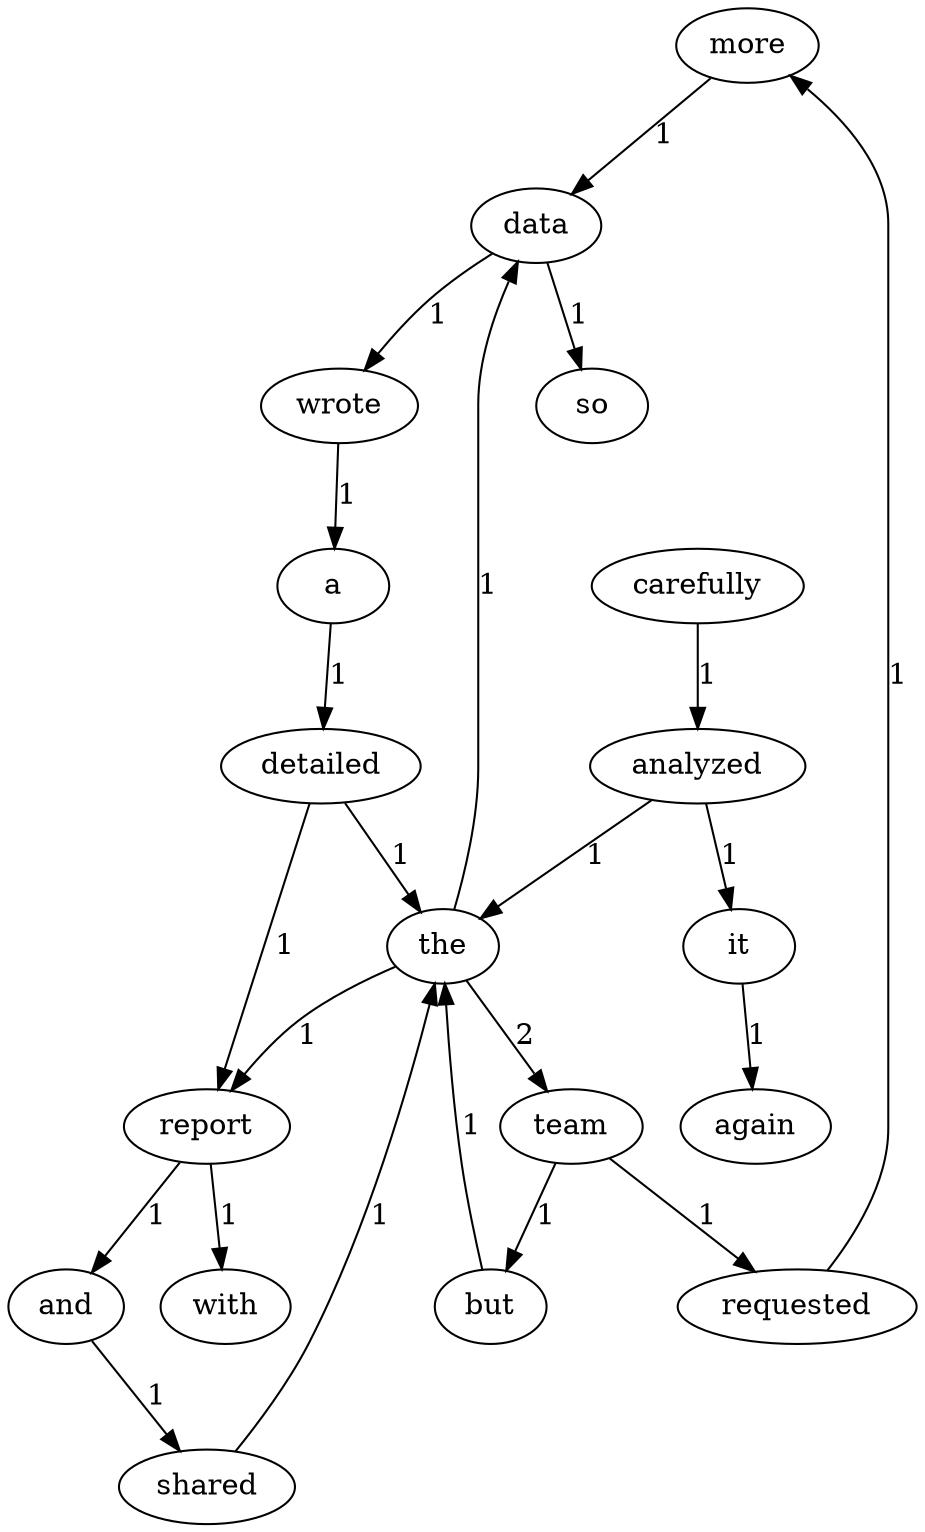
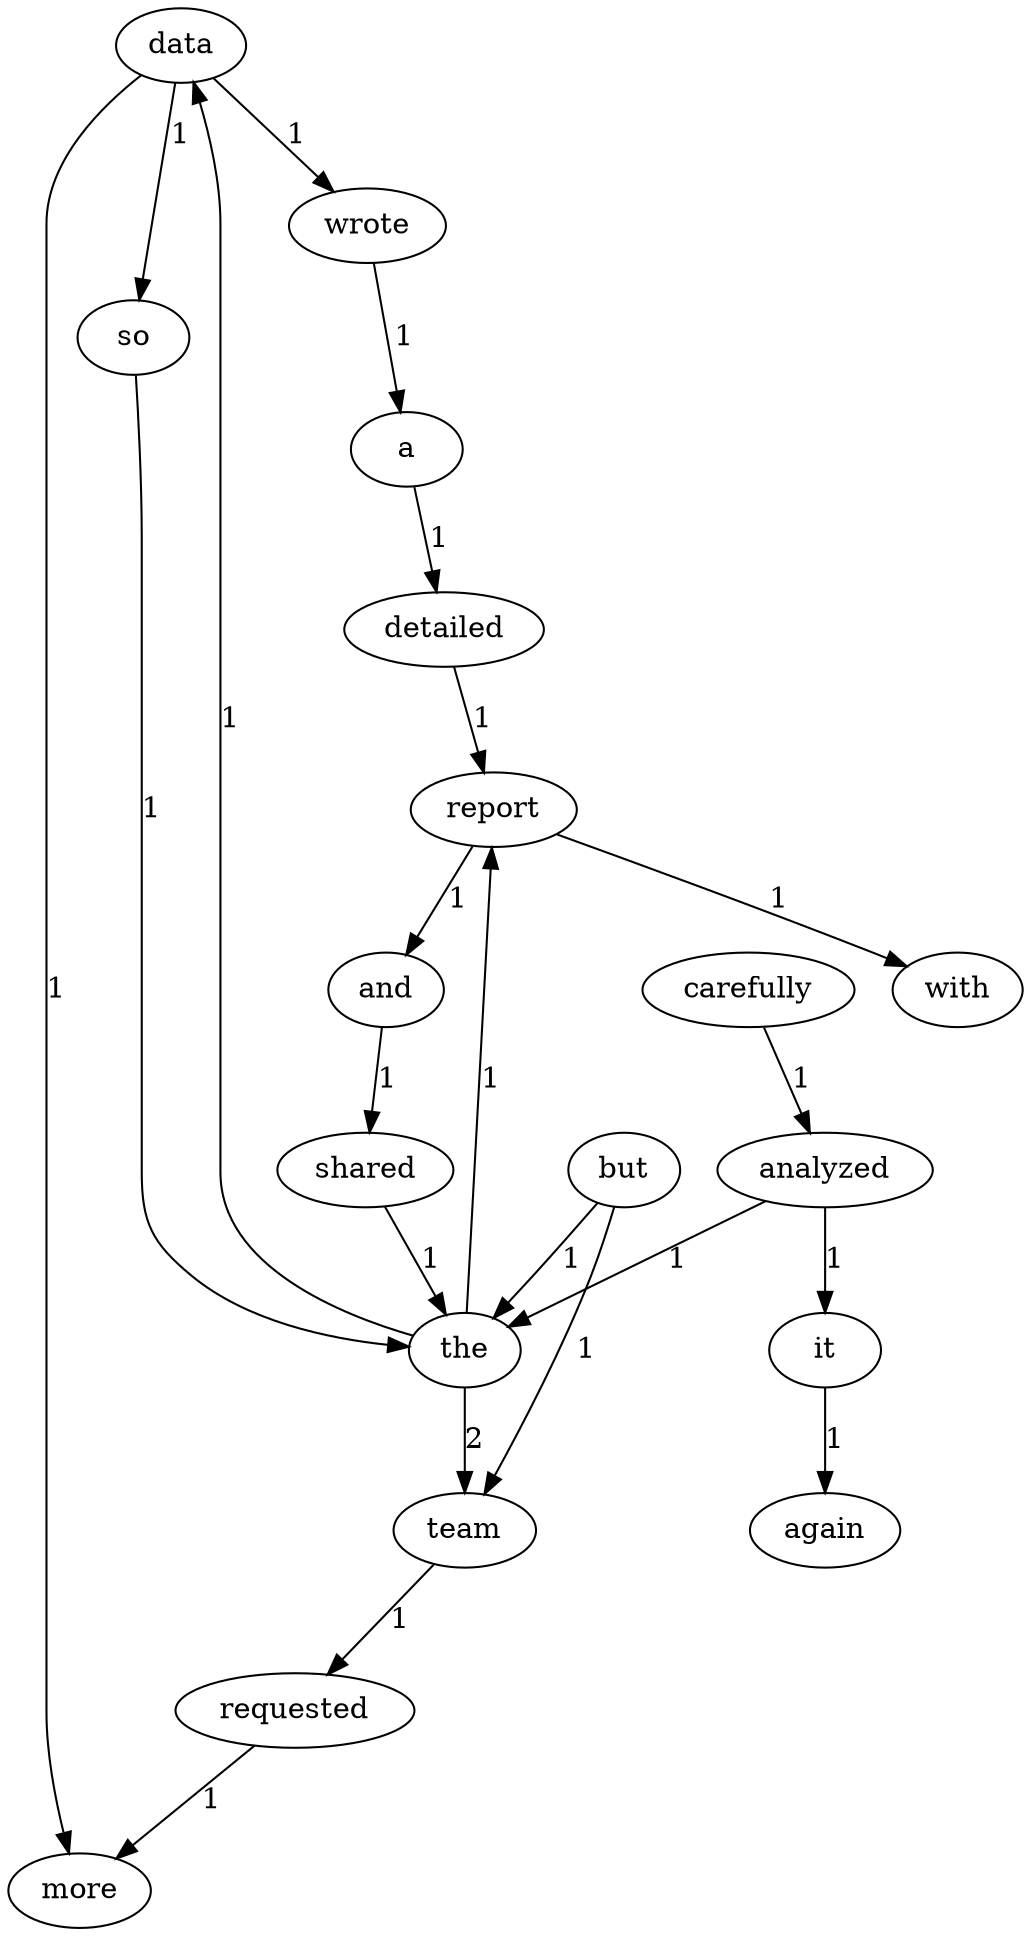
edge "more" -> "data": reversed
edge "detailed" -> "the": now "so" -> "the"
edge "team" -> "but": reversed
